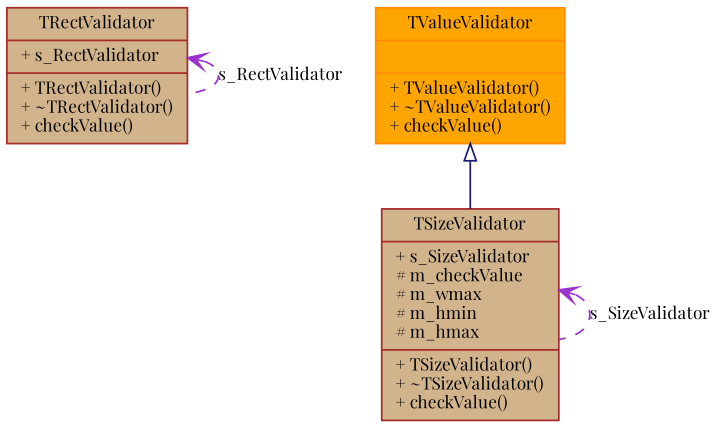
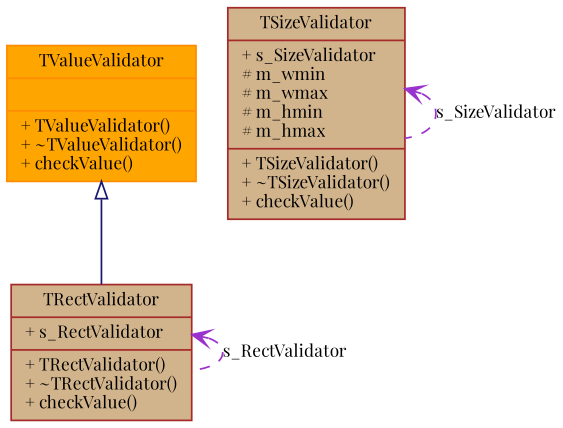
edge "TSizeValidator" -> "TValueValidator": now "TRectValidator" -> "TValueValidator"
node "TSizeValidator": text "# m_checkValue" -> "# m_wmin"
